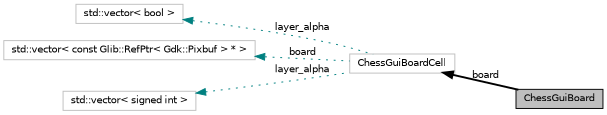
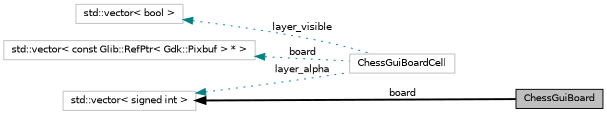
edge "ChessGuiBoardCell" -> "std::vector< bool >": label "layer_alpha" -> "layer_visible"
edge "ChessGuiBoard" -> "ChessGuiBoardCell": now "ChessGuiBoard" -> "std::vector< signed int >"
